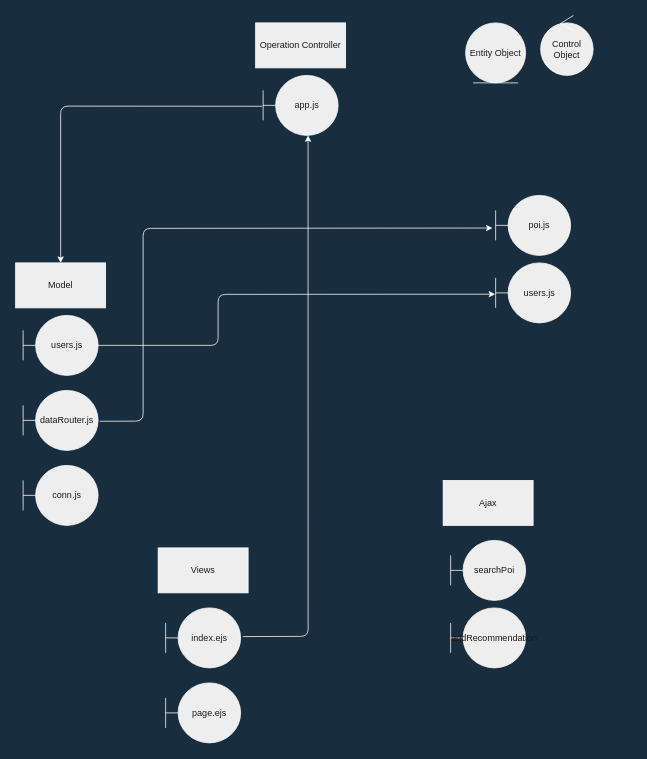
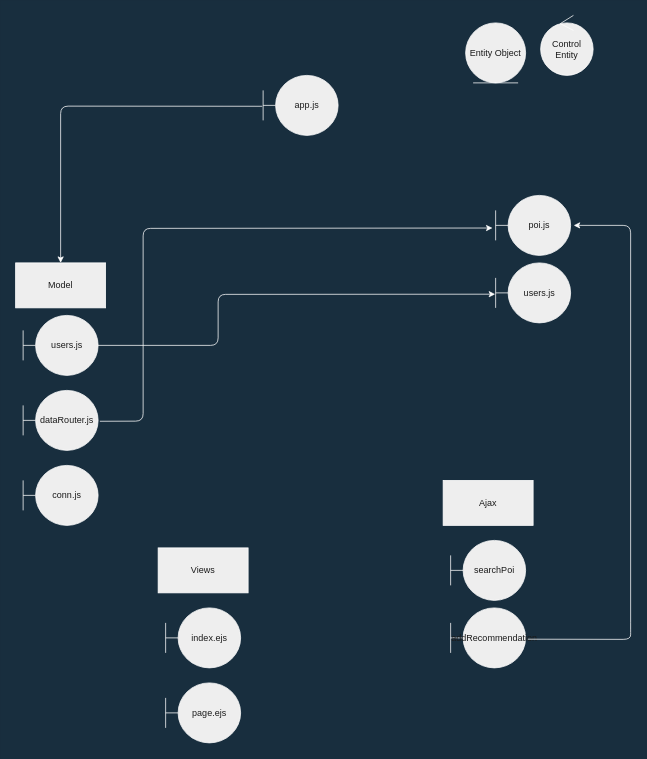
node "Operation Controller": removed
node "Control Object": label "Control Object" -> "Control Entity"
edge "addRecommendation" -> "poi.js": added
edge "index.ejs" -> "app.js": removed
